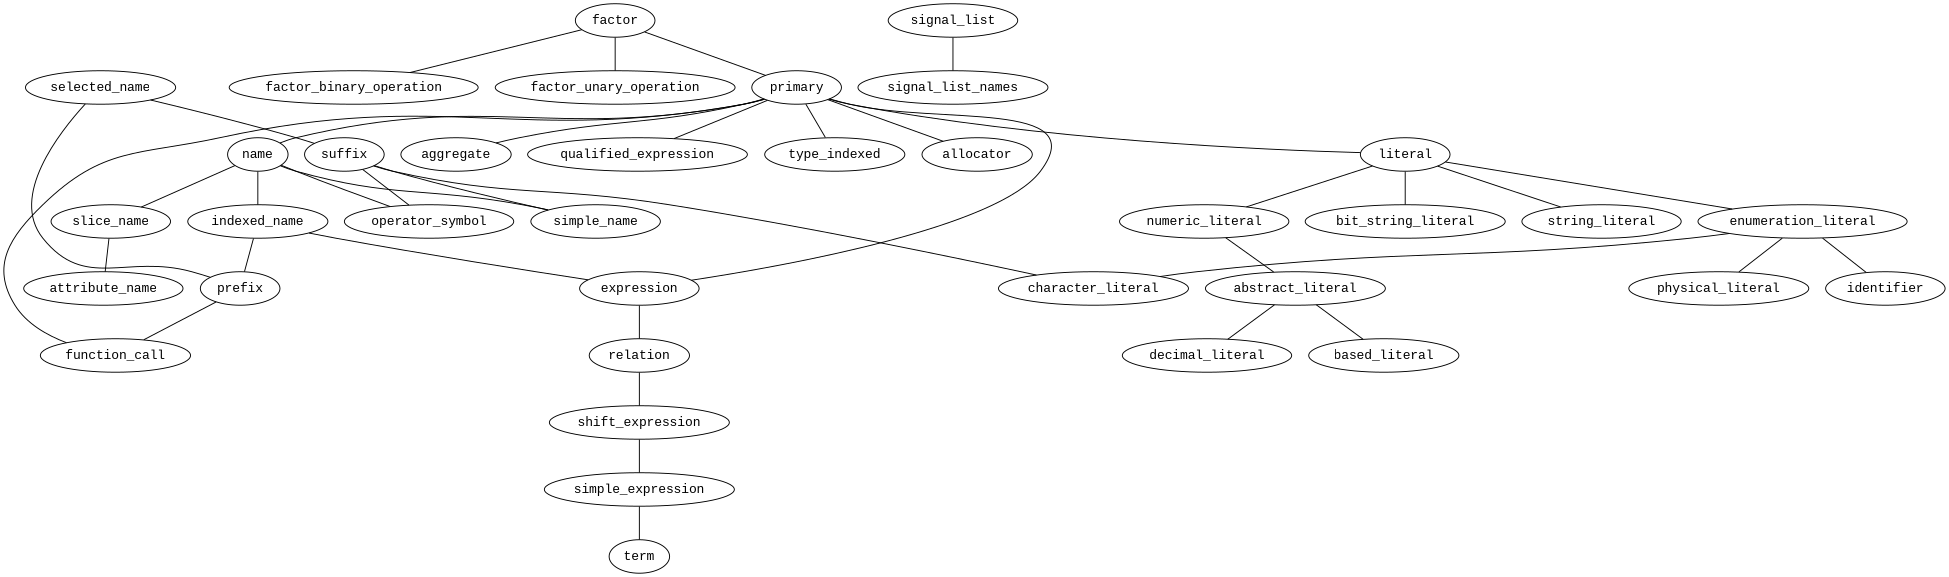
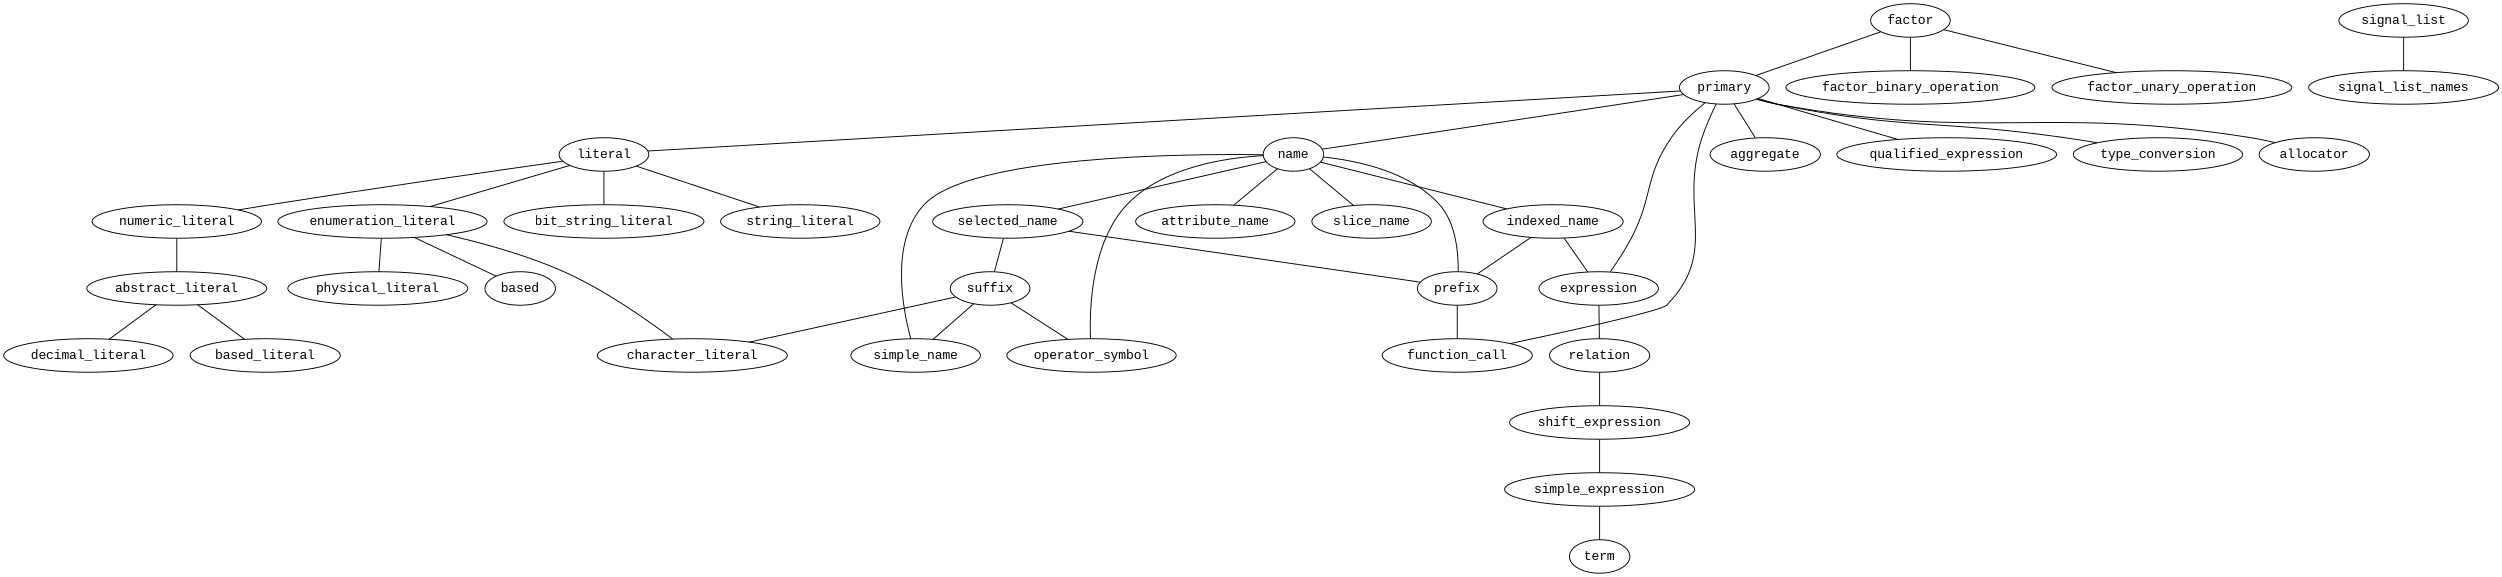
node "type_indexed": label "type_indexed" -> "type_conversion"
edge "name" -- "selected_name": added
edge "name" -- "prefix": added
edge "slice_name" -- "attribute_name": now "name" -- "attribute_name"
node "identifier": label "identifier" -> "based"
